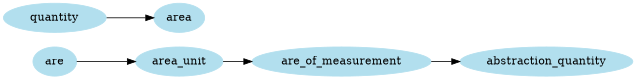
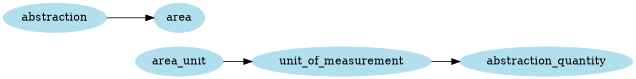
node "quantity": label "quantity" -> "abstraction"
node "are": removed
node "are_of_measurement": label "are_of_measurement" -> "unit_of_measurement"
